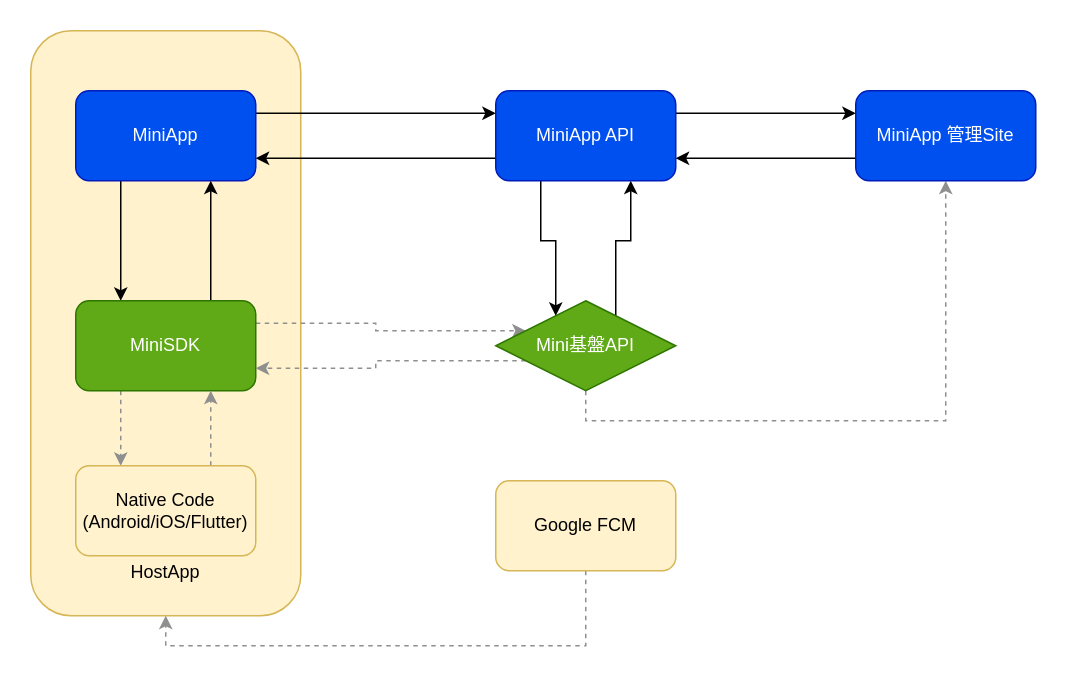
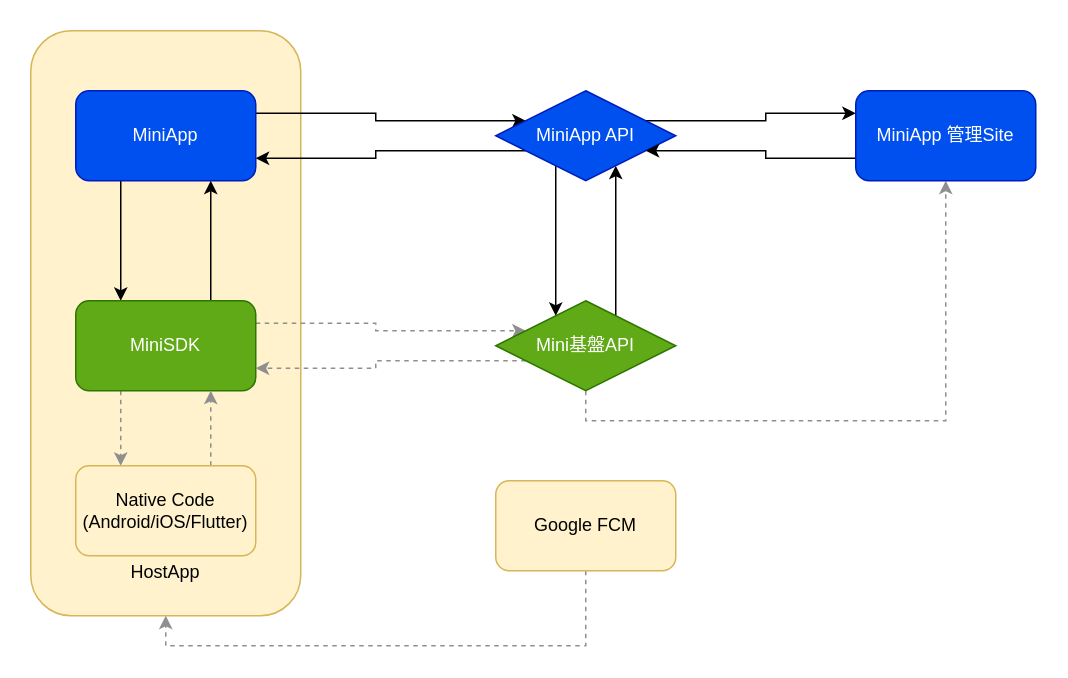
node "MiniApp API": shape rounded rectangle -> diamond
